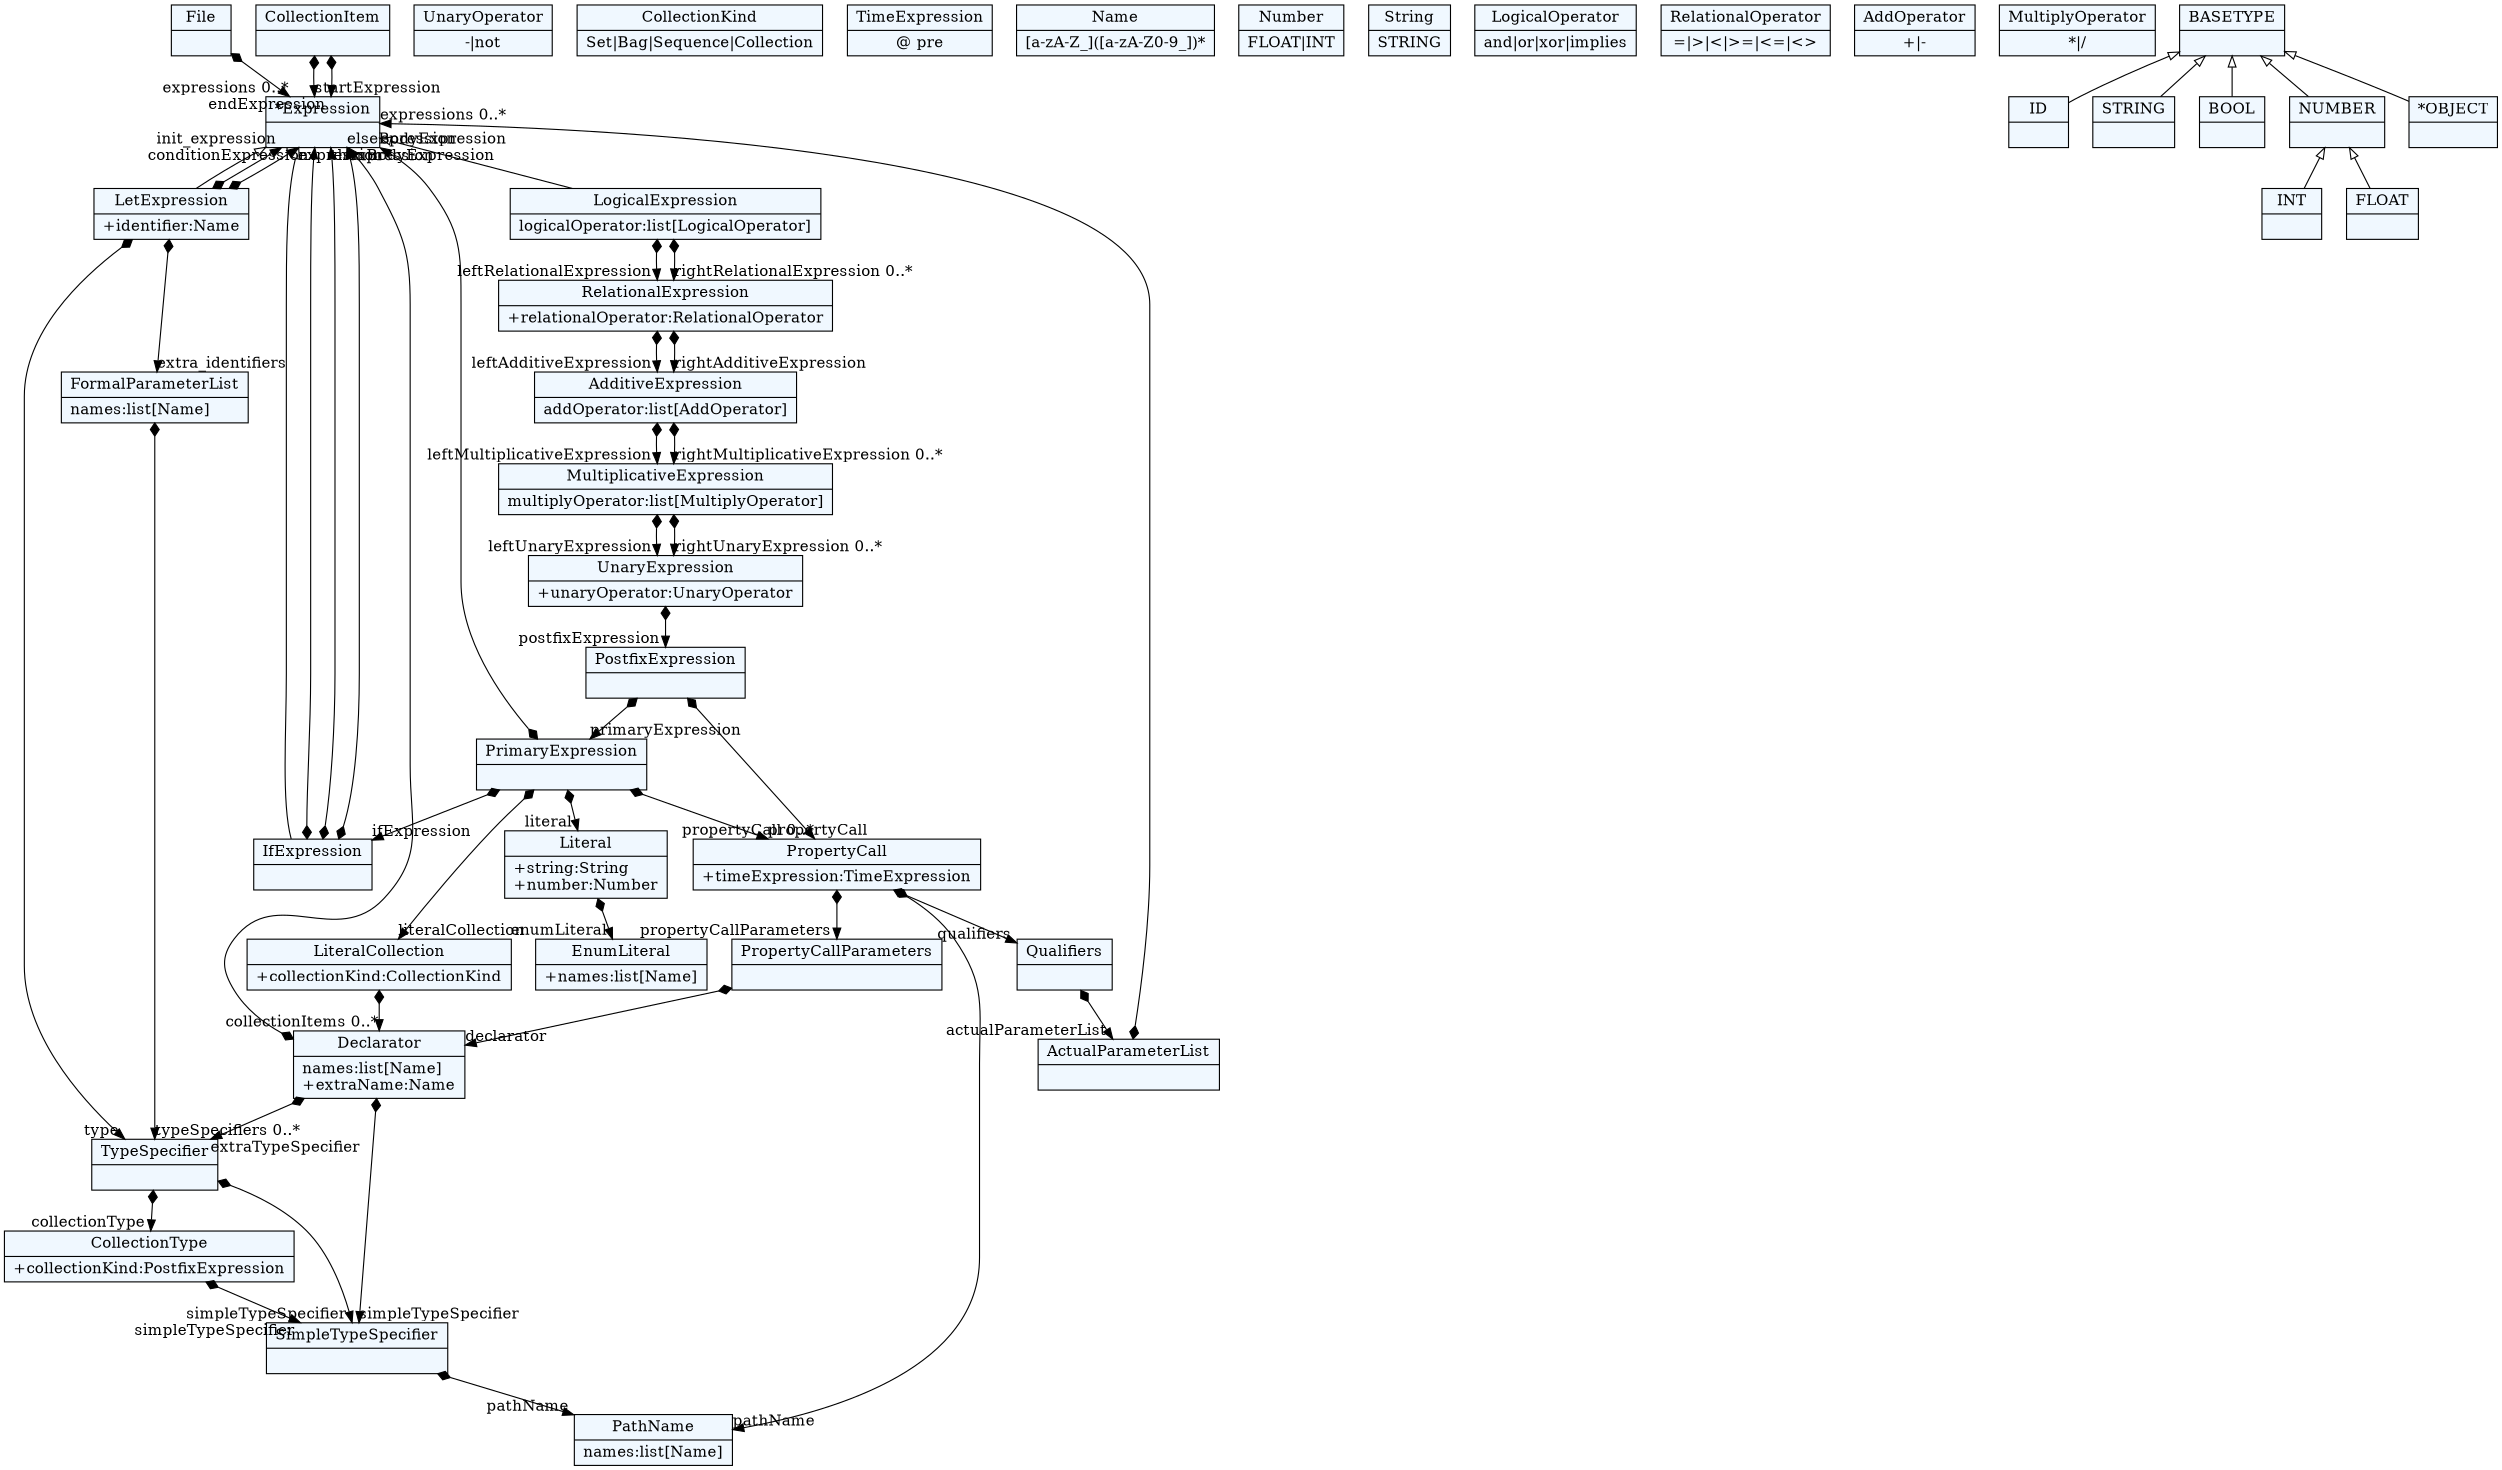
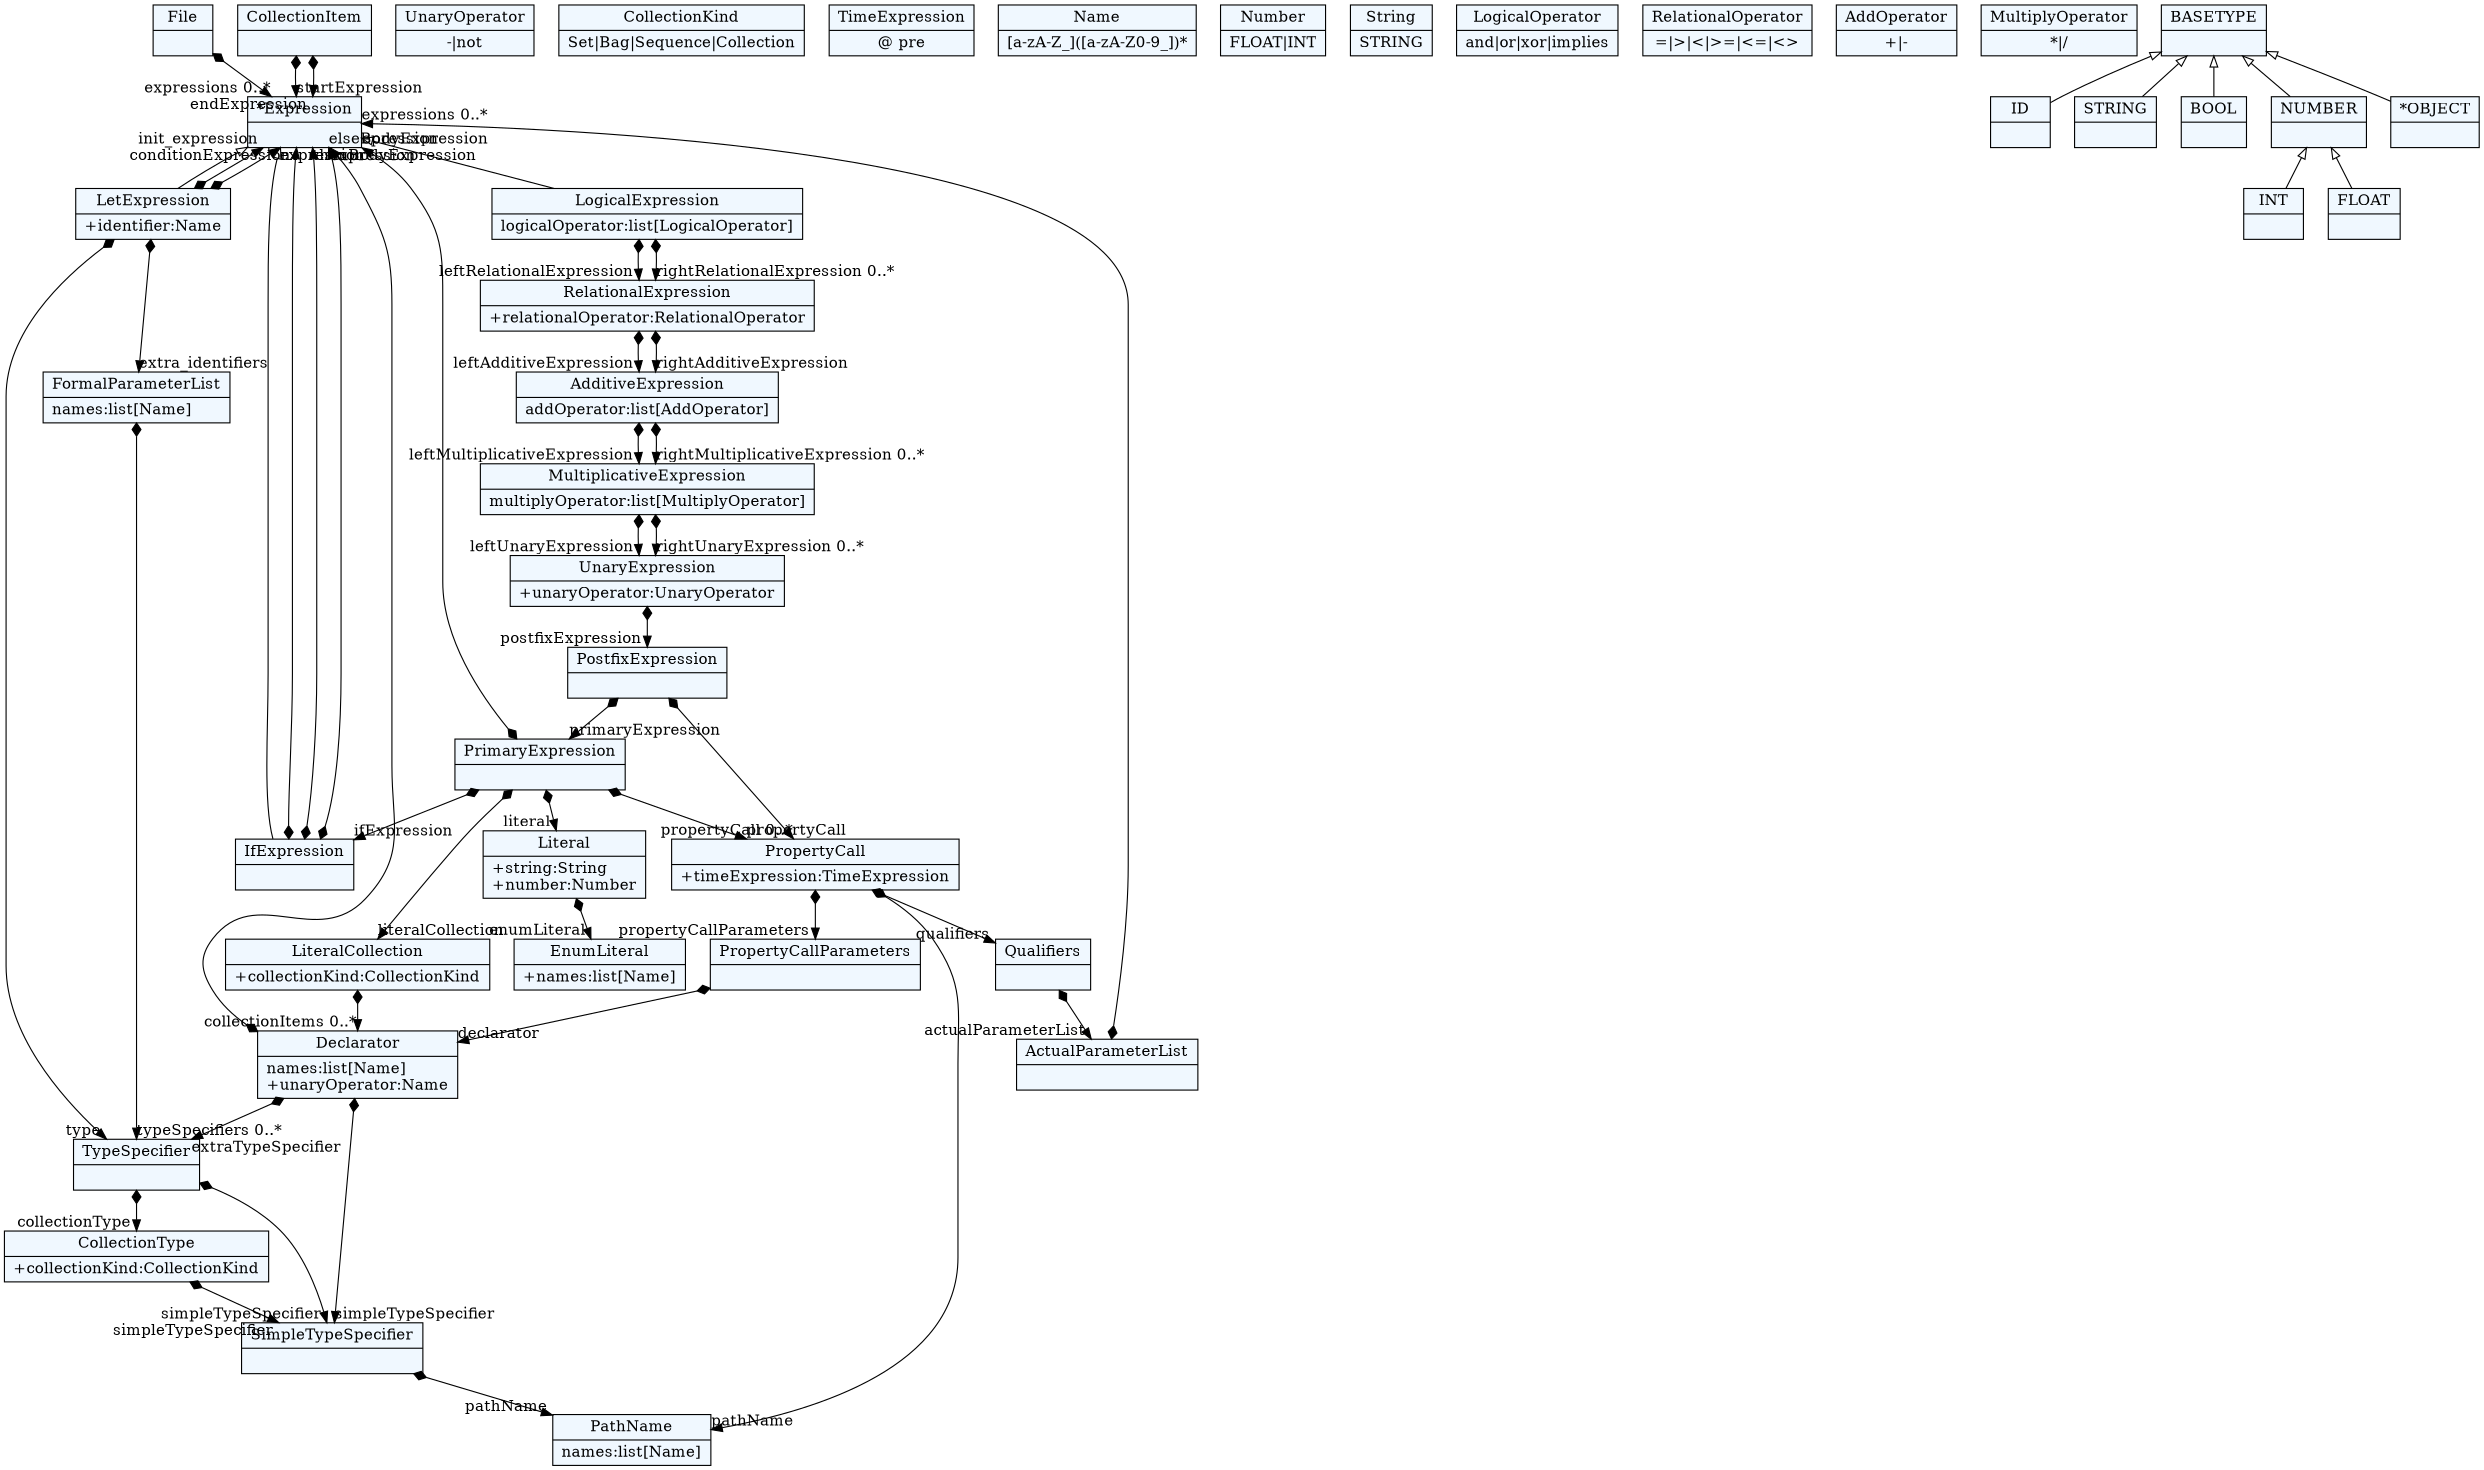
node "Declarator": text "+extraName:Name" -> "+unaryOperator:Name"
node "CollectionType": text "+collectionKind:PostfixExpression" -> "+collectionKind:CollectionKind"
